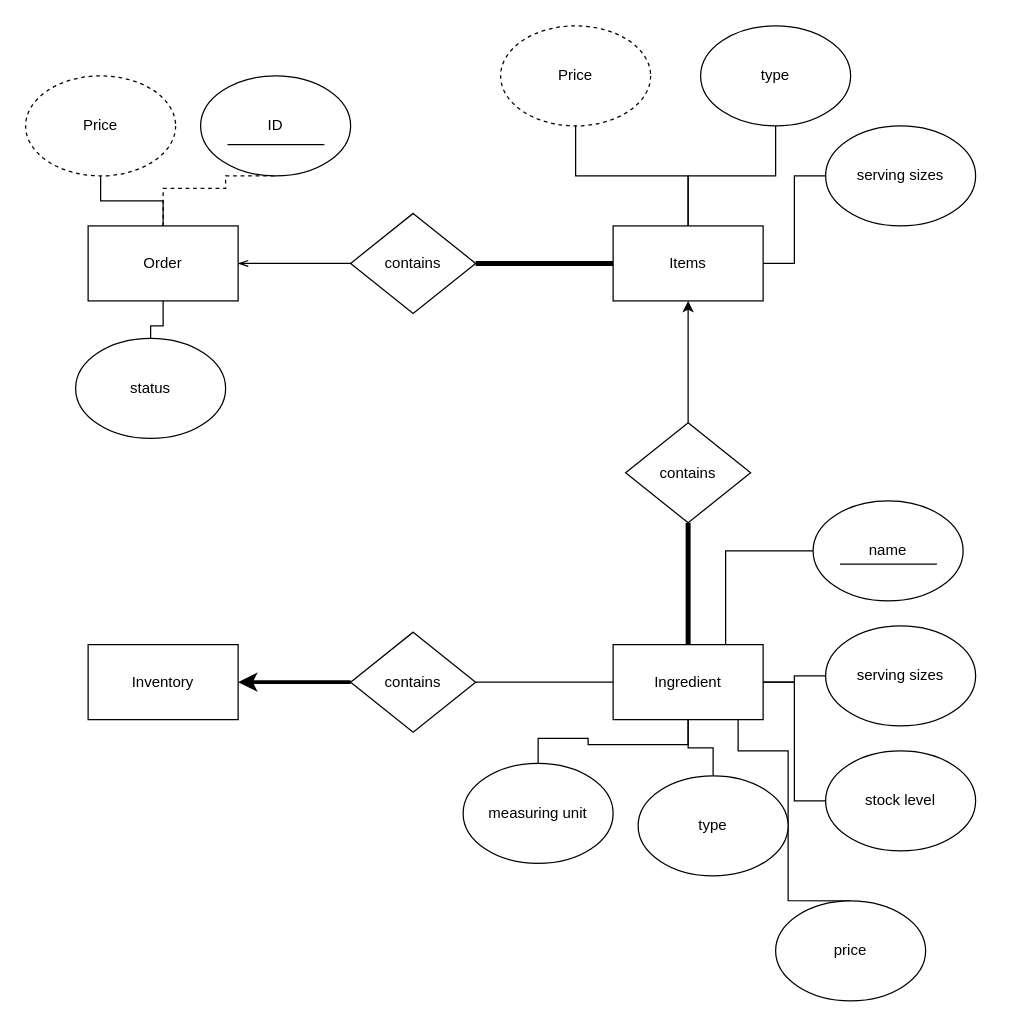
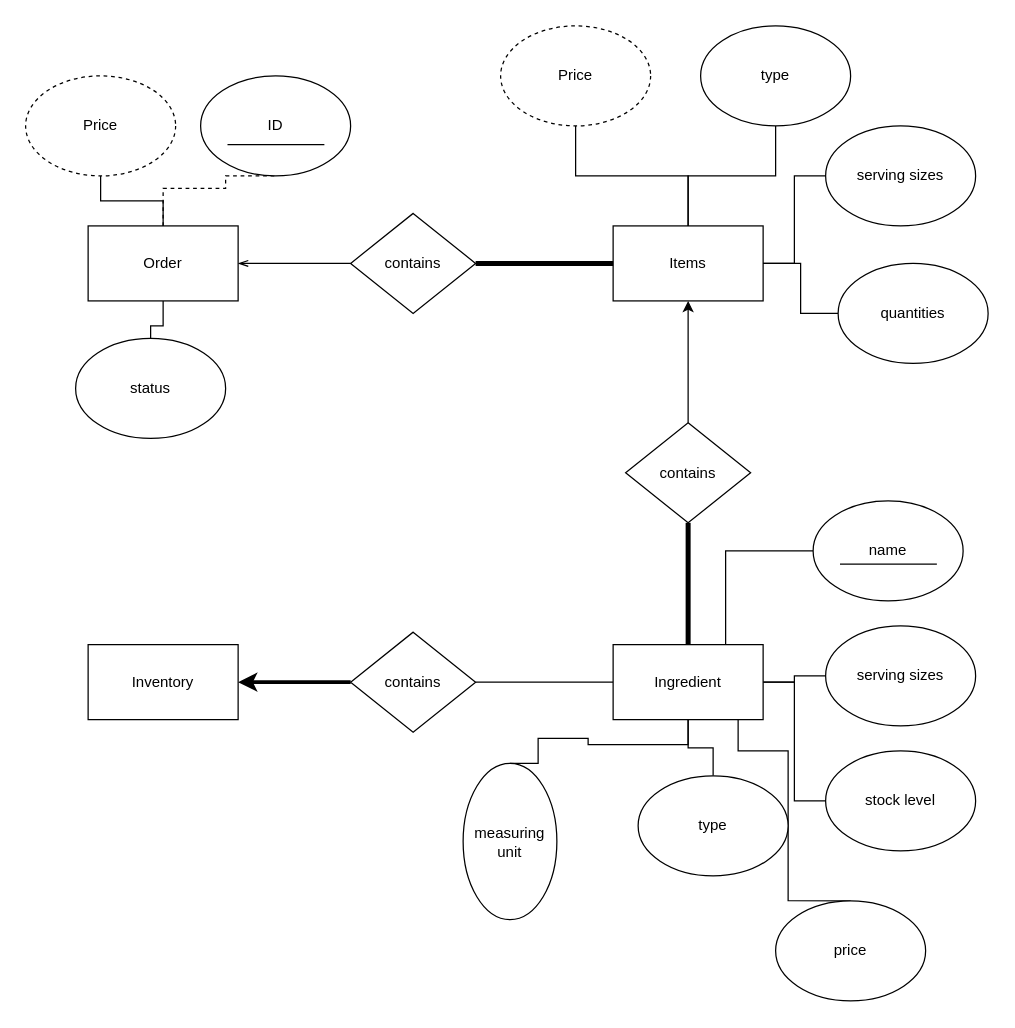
edge "Items" -- "quantities": added
node "quantities": added
node "measuring unit": size 150x100 -> 94x156
